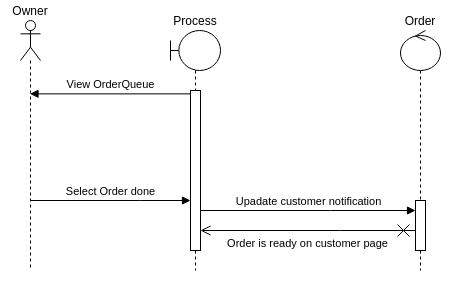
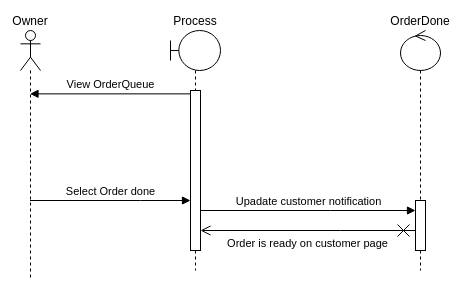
node "Order": label "Order" -> "OrderDone"
node "Owner": moved (31, 146) -> (31, 156)
